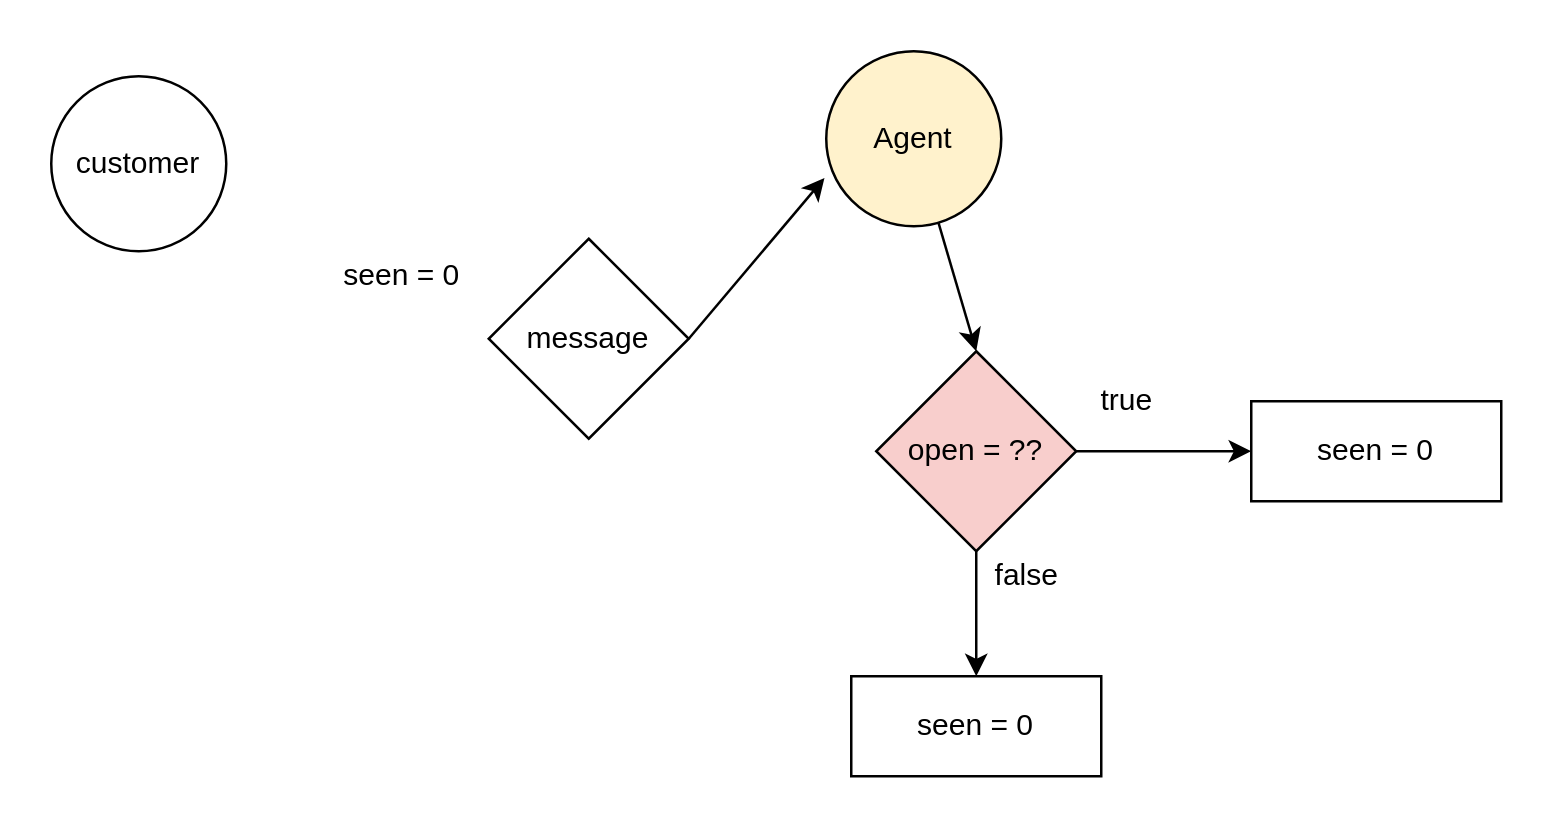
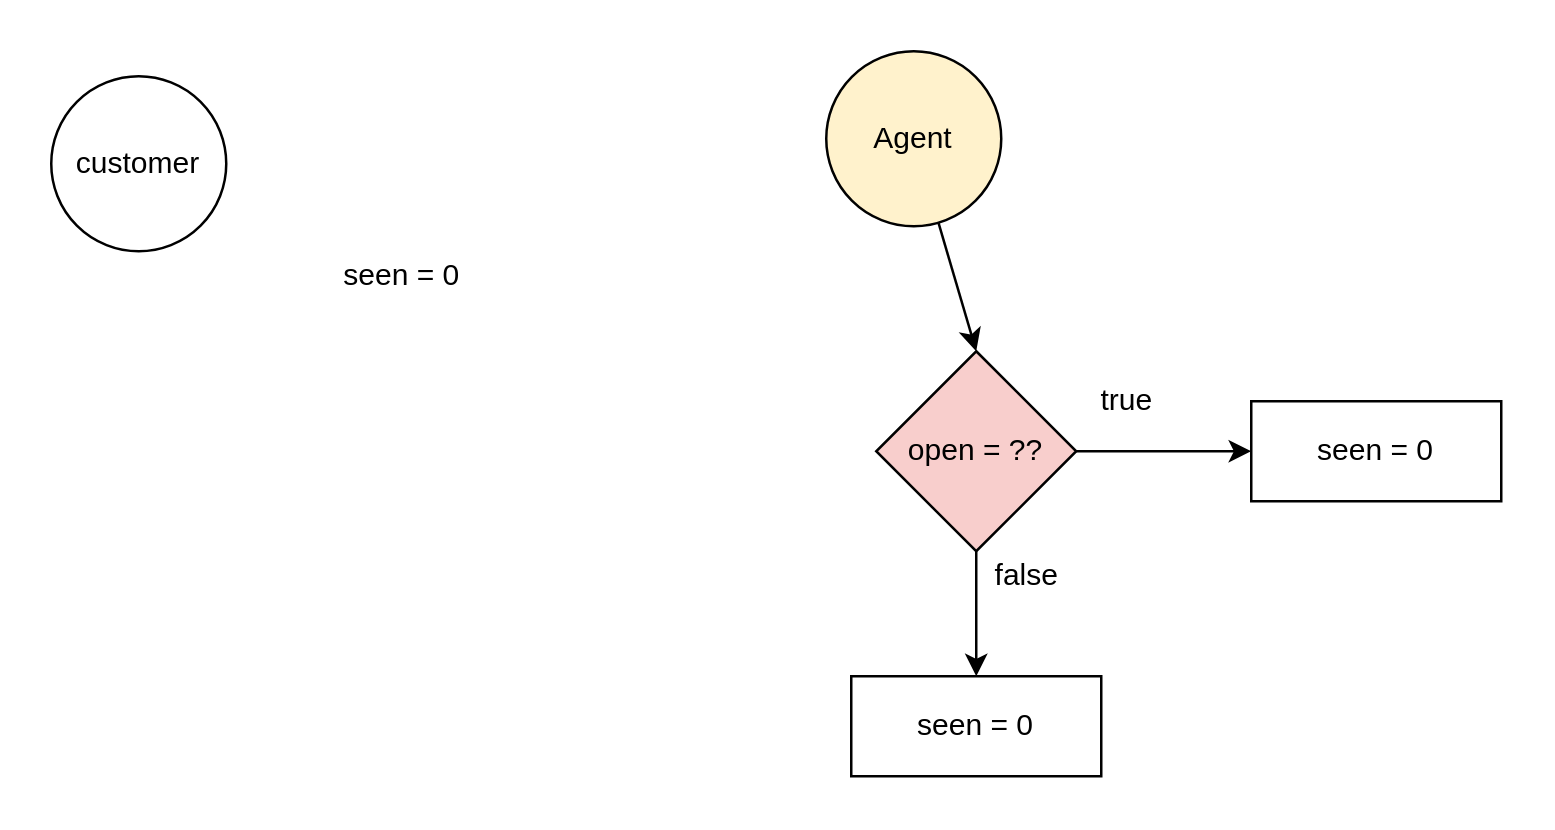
edge "message" -> "Agent": removed
node "message": removed
